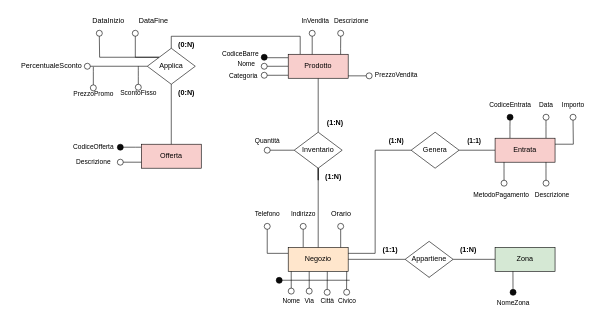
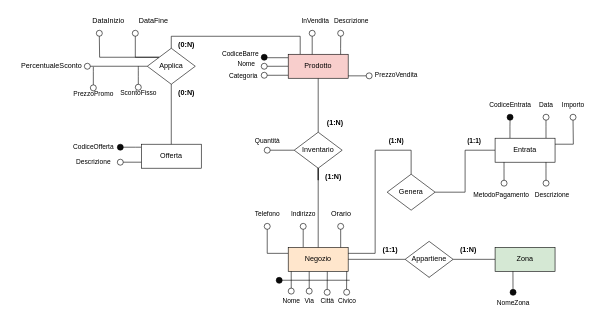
node "Genera": moved (435, 150) -> (411, 192)
node "Entrata": fillcolor #f8cecc -> #ffffff
node "Offerta": fillcolor #f8cecc -> #ffffff
